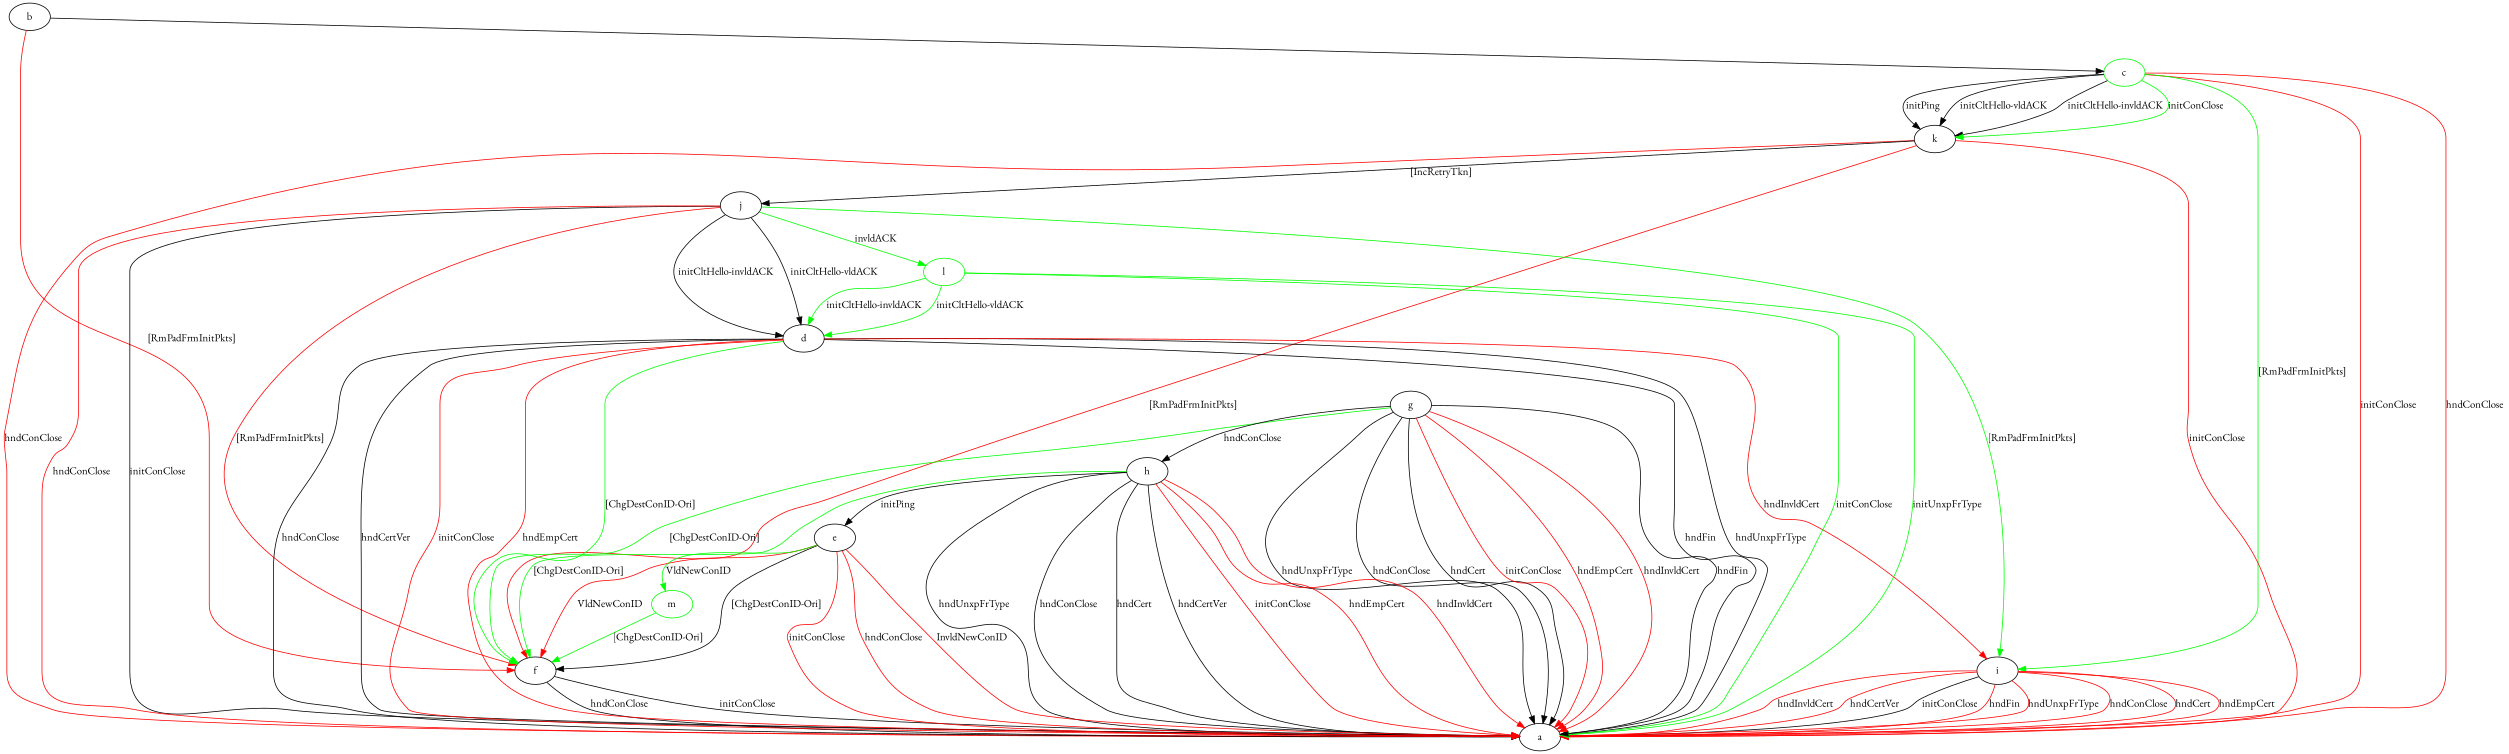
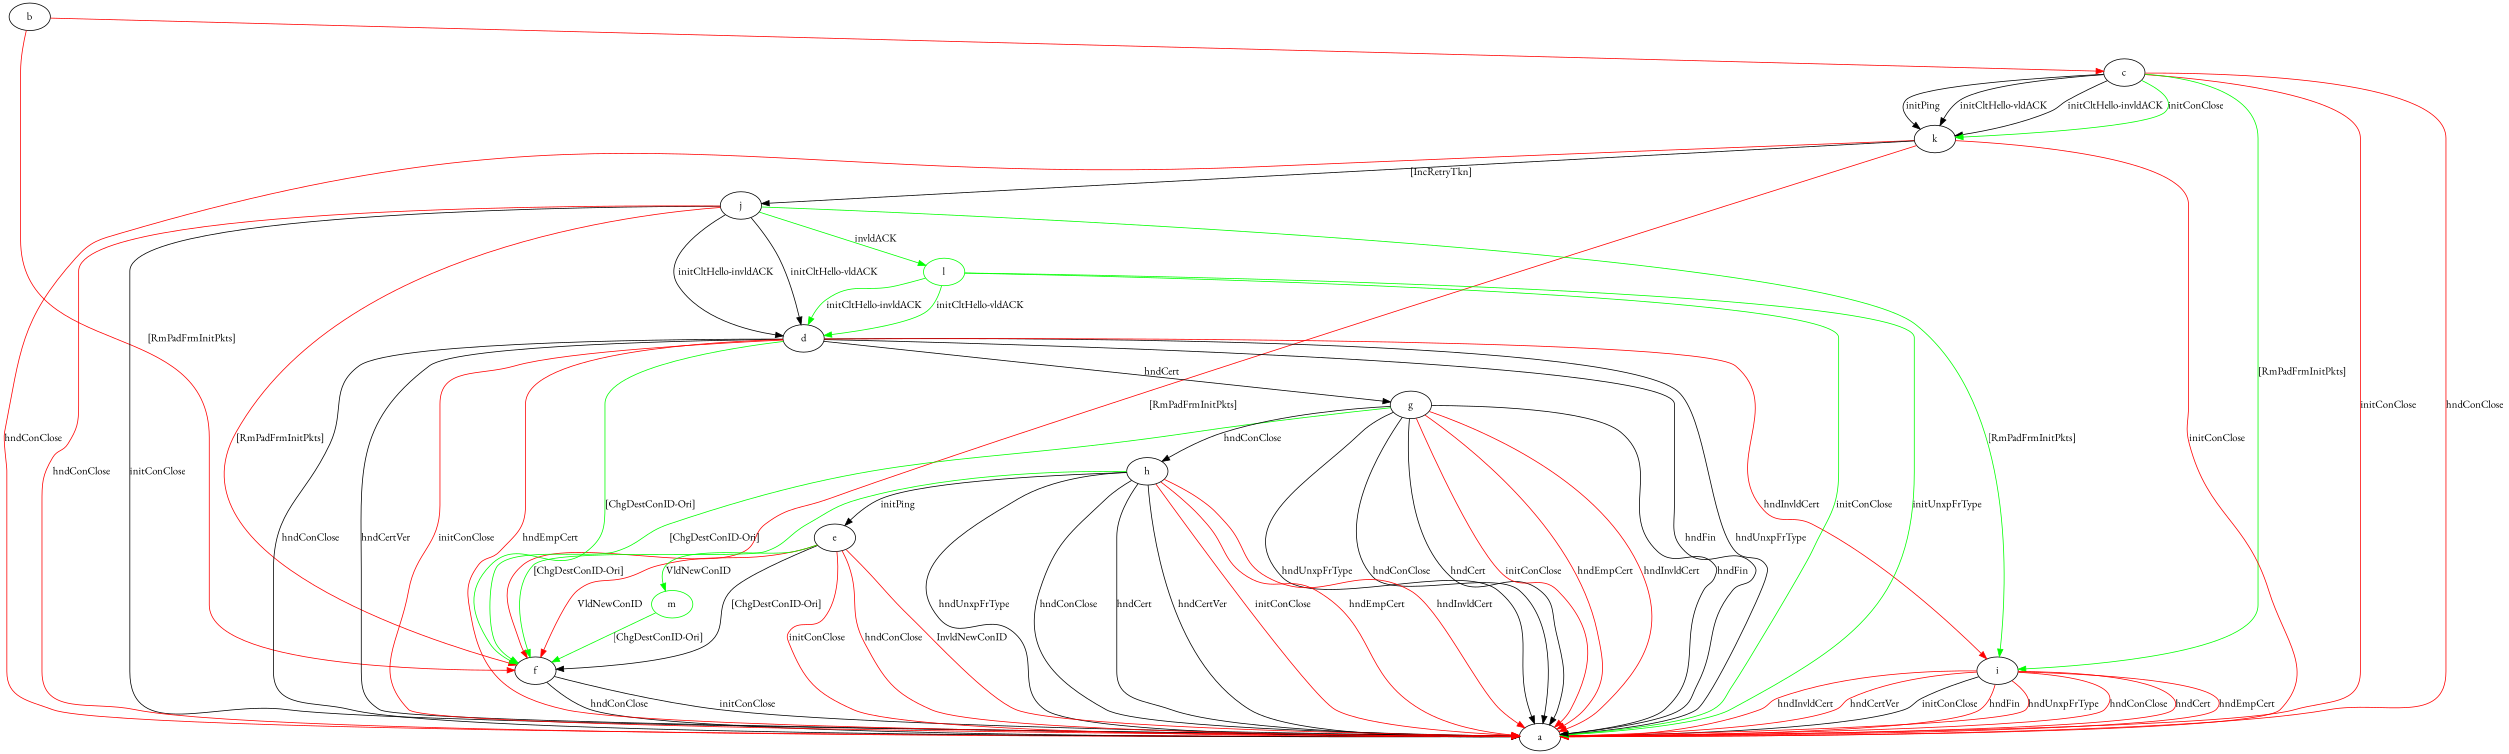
edge "b" -> "c": color black -> red
node "c": color green -> black
edge "d" -> "g": added, label "hndCert"
